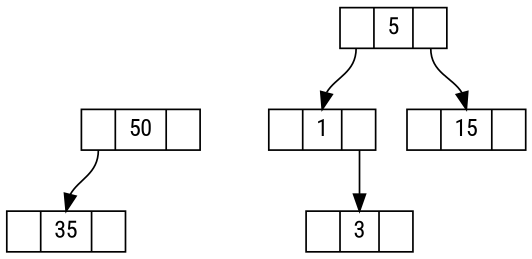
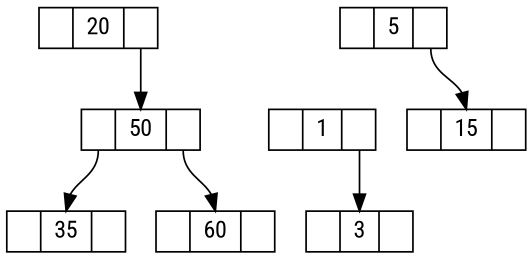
node "20": added
edge "5" -> "1": removed
node "60": added
